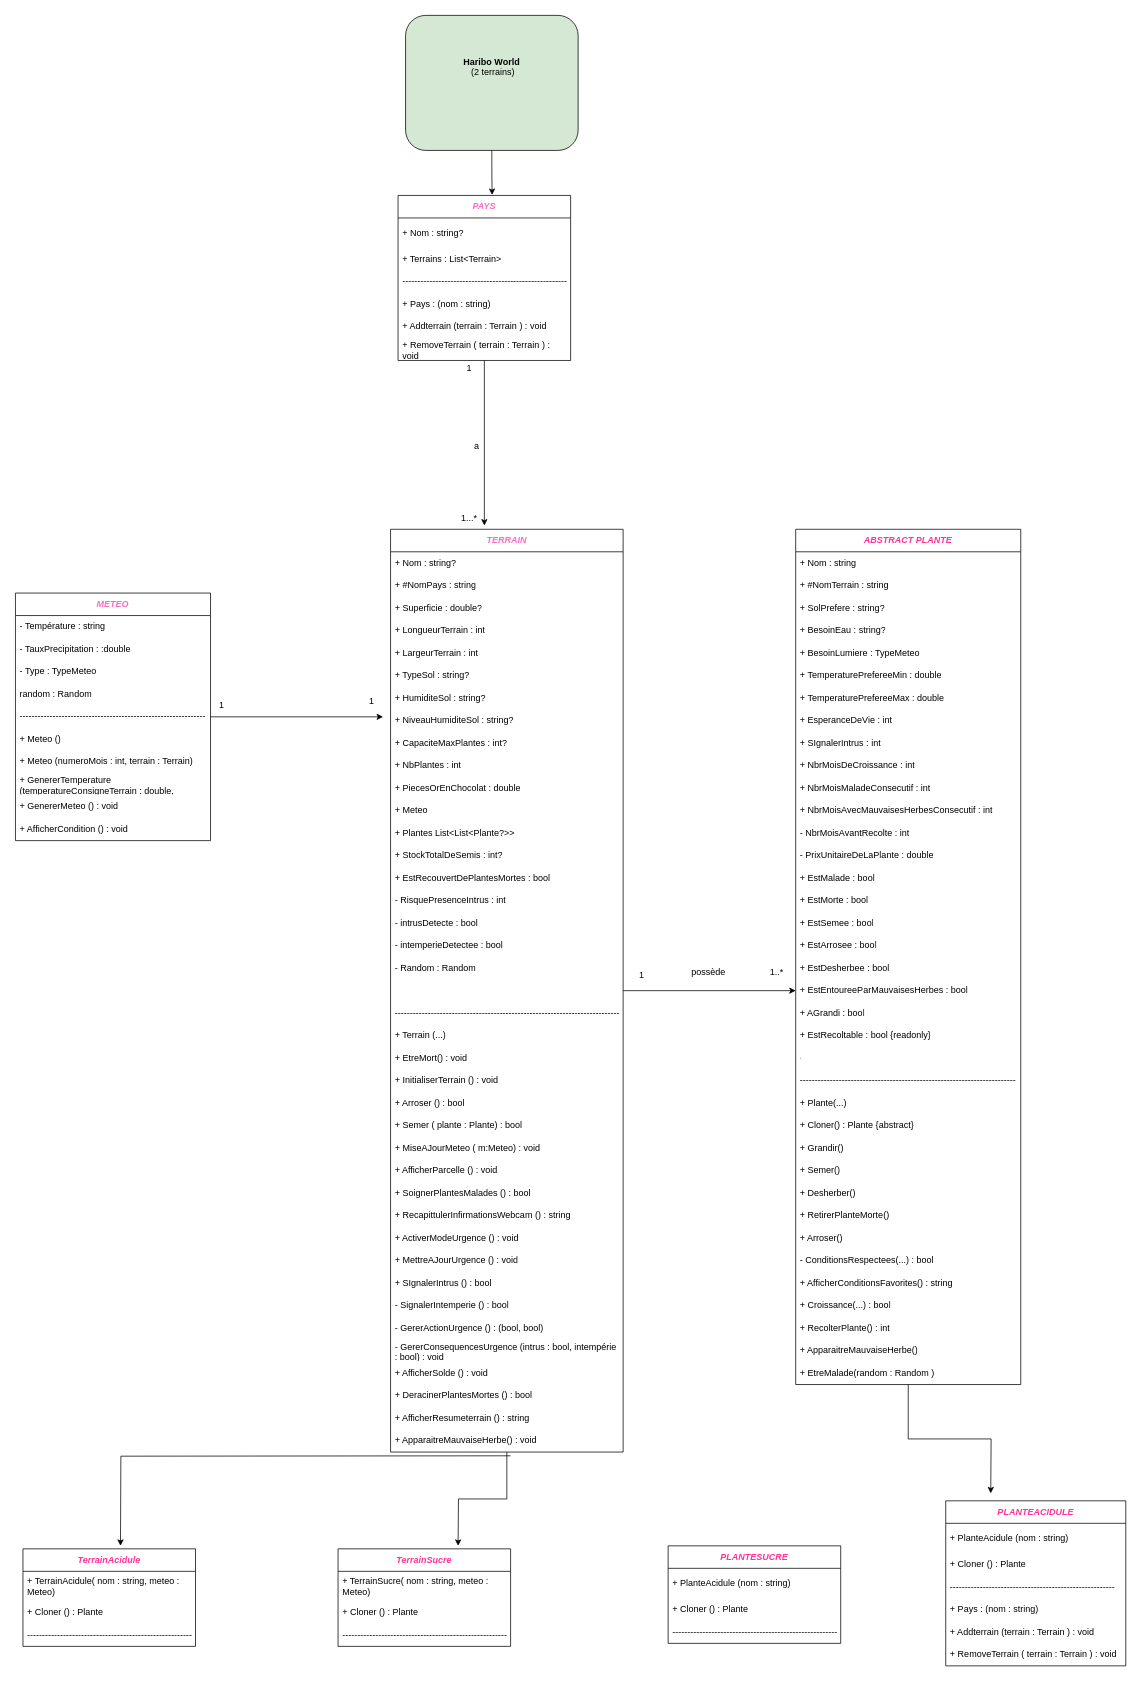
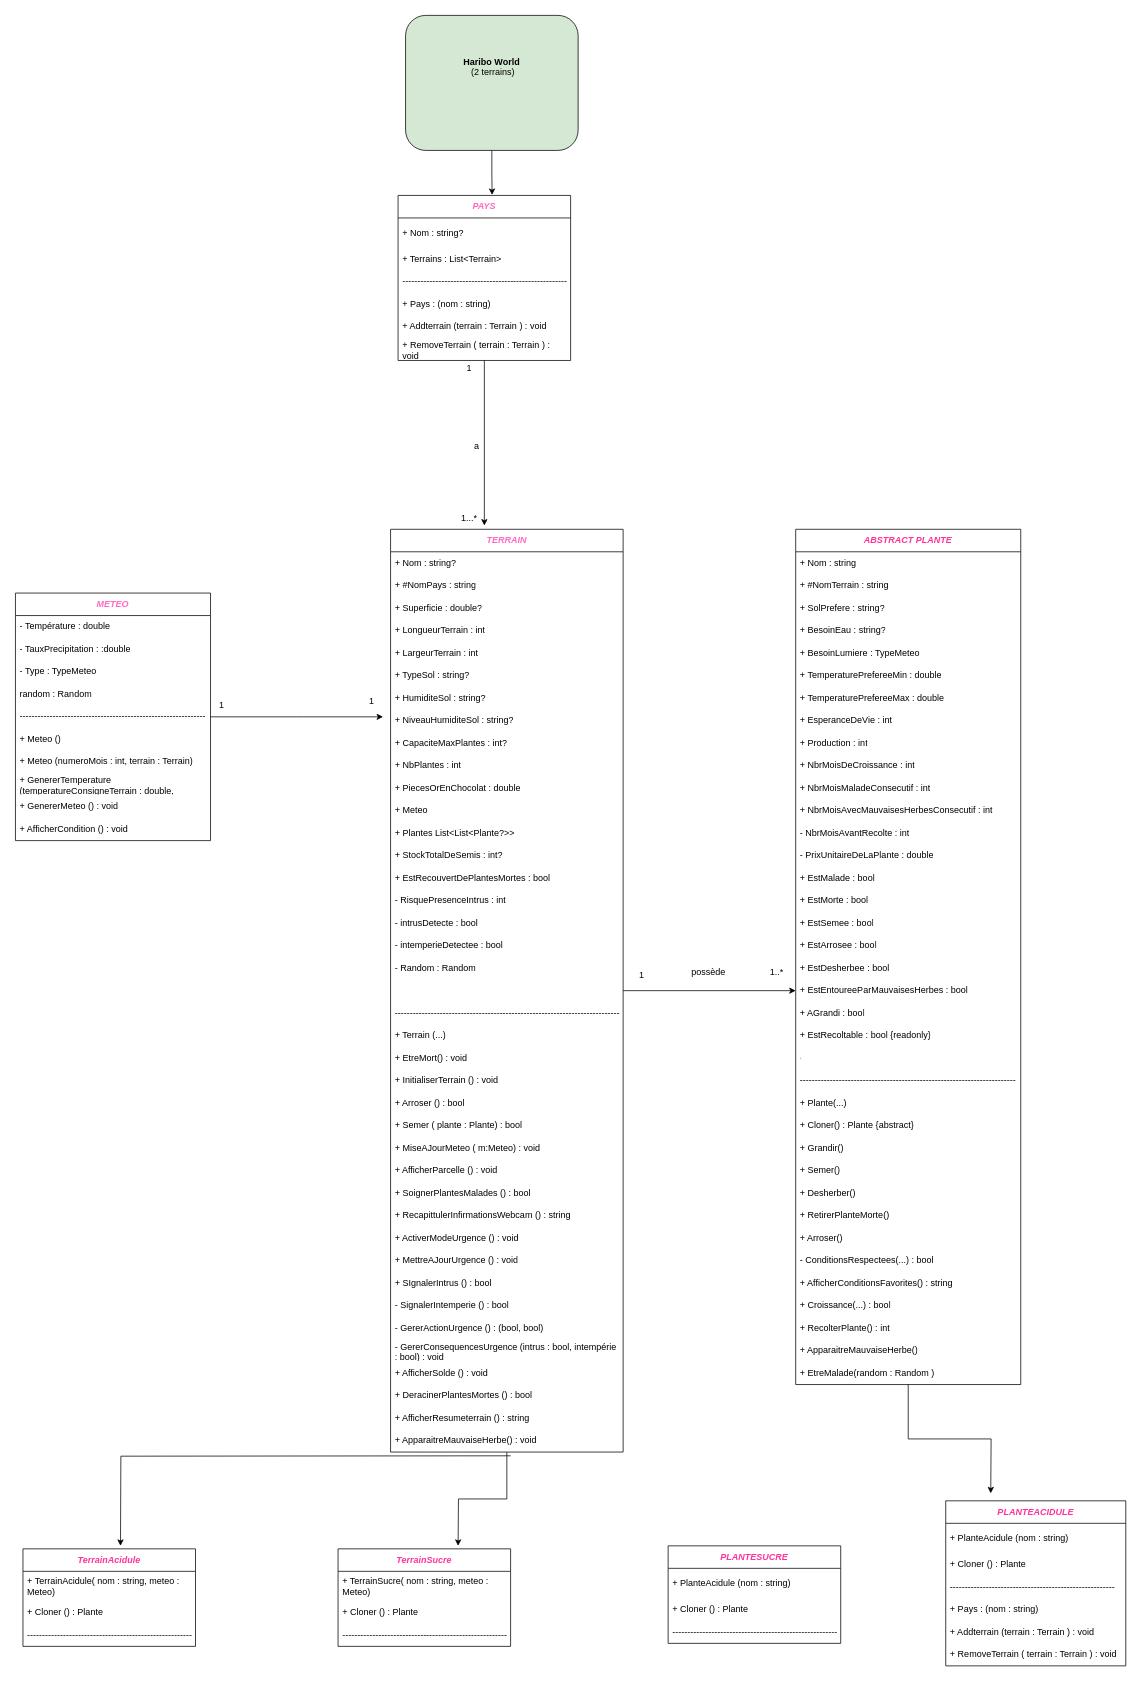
node "- Température : string": label "- Température : string" -> "- Température : double"
node "+ SIgnalerIntrus : int": label "+ SIgnalerIntrus : int" -> "+ Production : int"
